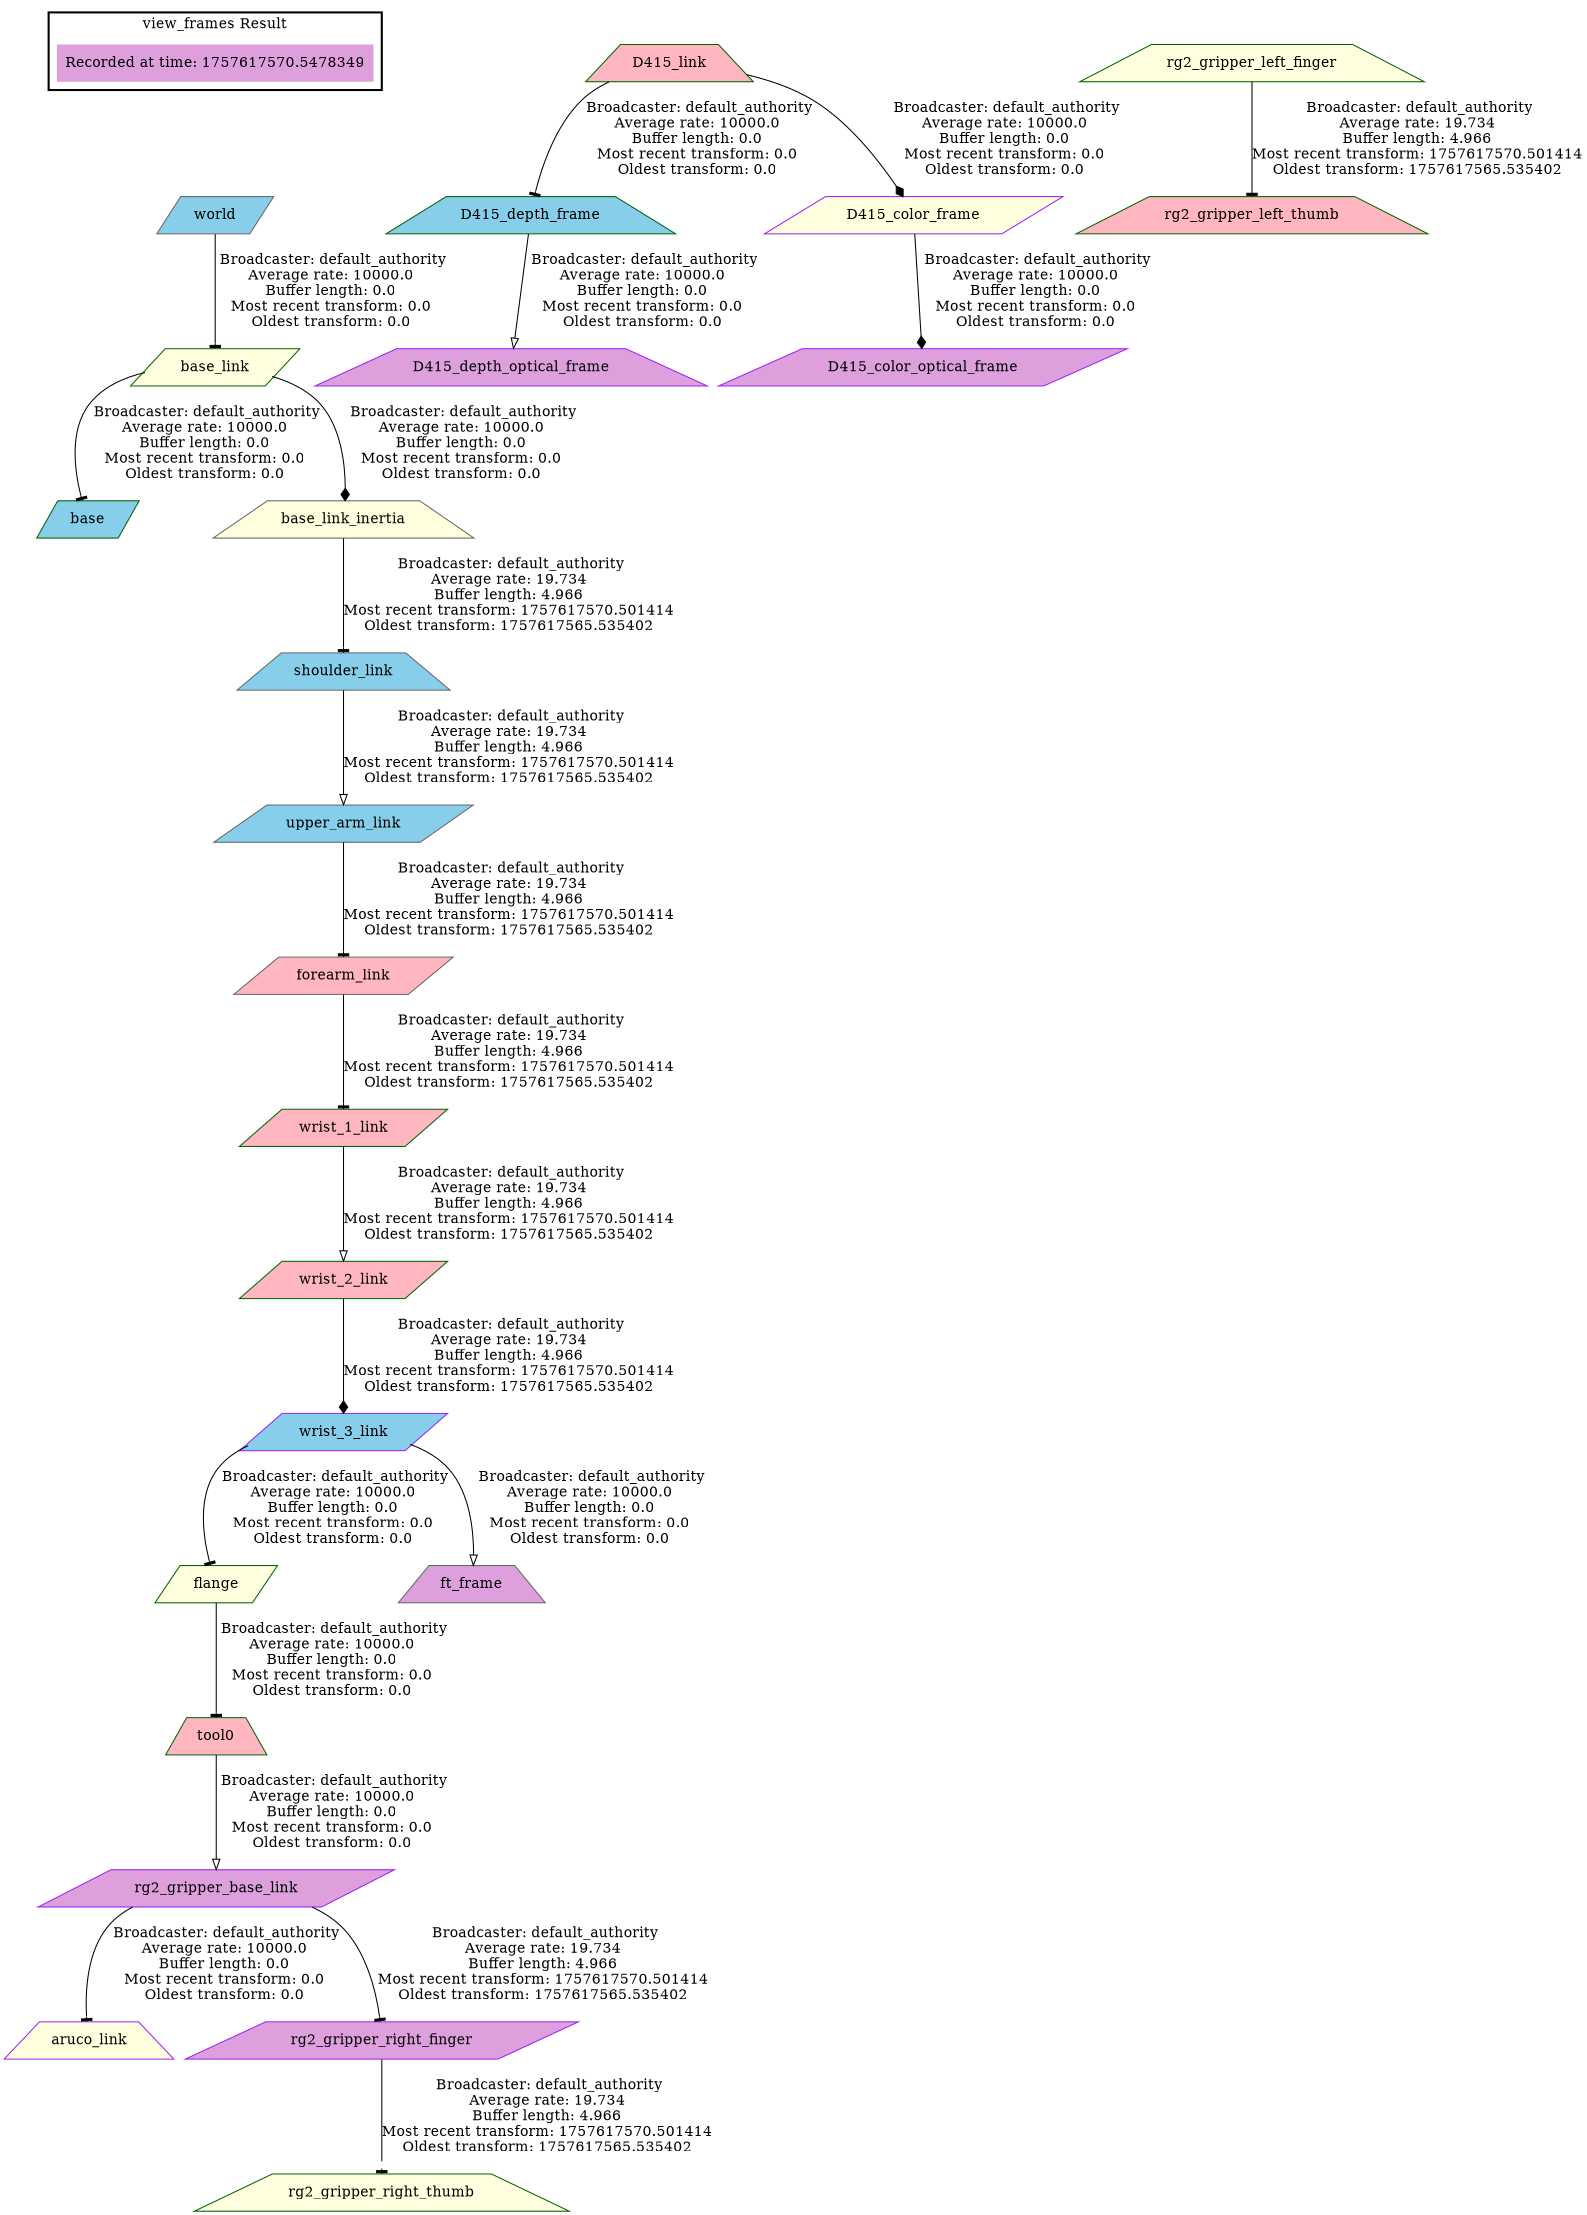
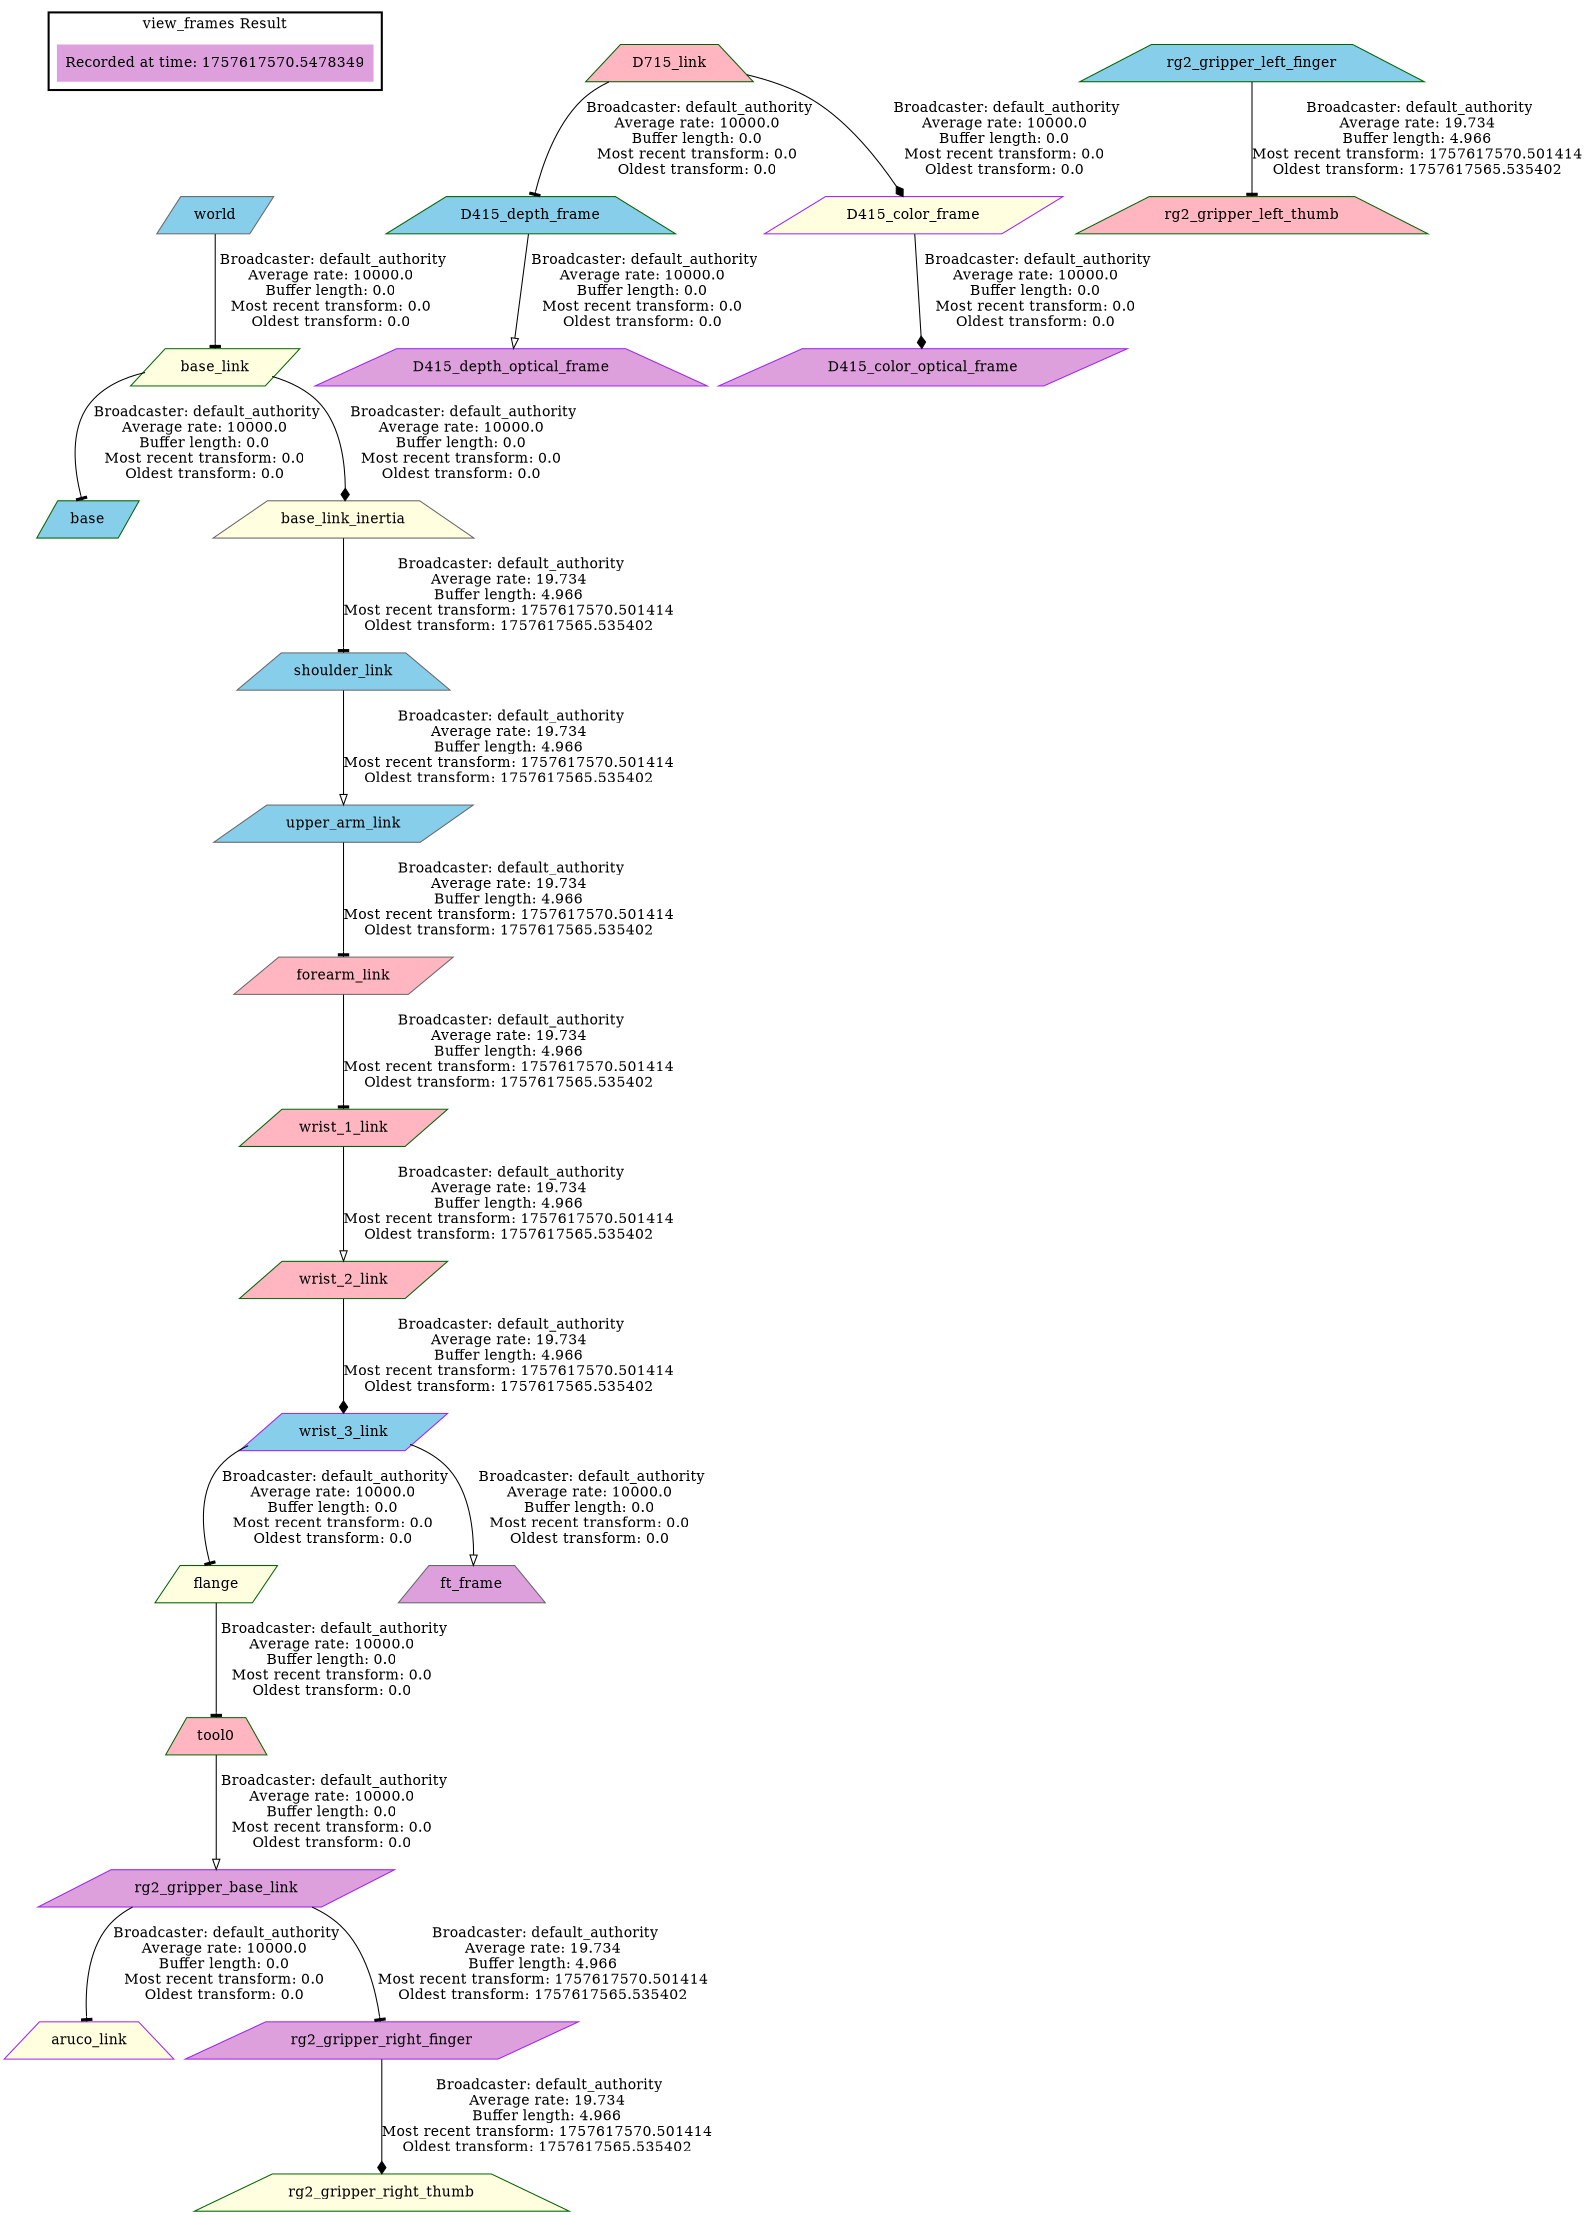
node "D415_link": label "D415_link" -> "D715_link"
node "rg2_gripper_left_finger": fillcolor lightyellow -> skyblue
edge "rg2_gripper_right_finger" -> "rg2_gripper_right_thumb": arrowhead tee -> diamond
